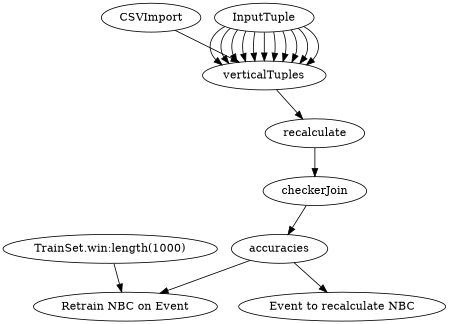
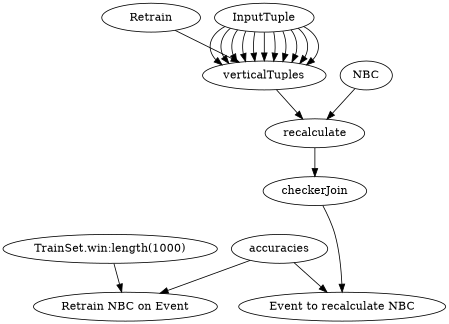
node "CSVImport": label "CSVImport" -> "Retrain"
node "NBC": added
edge "checkerJoin" -> "accuracies": now "checkerJoin" -> "Event to recalculate NBC"
